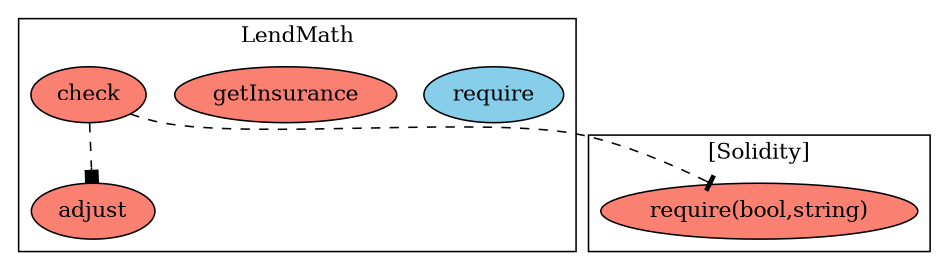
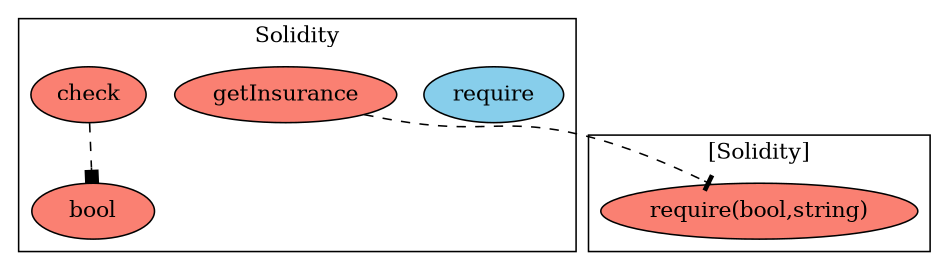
cluster "LendMath": label "LendMath" -> "Solidity"
edge "check" -> "require(bool,string)": now "getInsurance" -> "require(bool,string)"
node "adjust": label "adjust" -> "bool"
